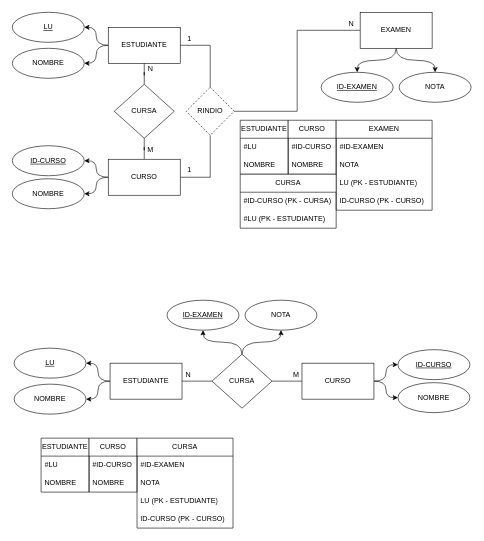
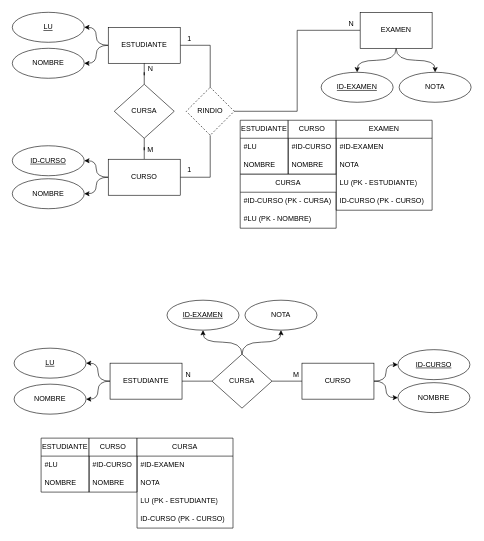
node "#LU (PK - ESTUDIANTE)": label "#LU (PK - ESTUDIANTE)" -> "#LU (PK - NOMBRE)"
